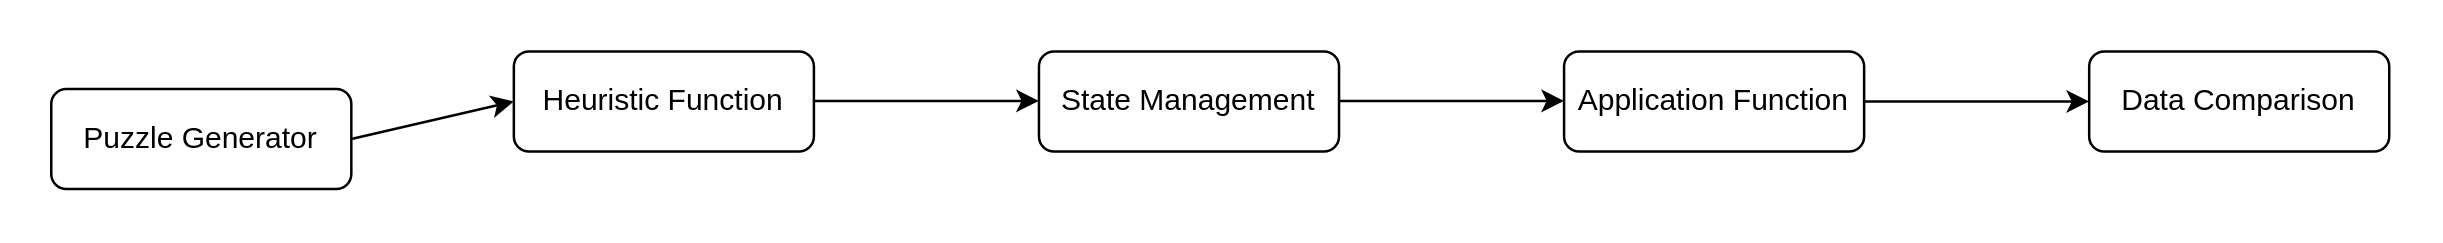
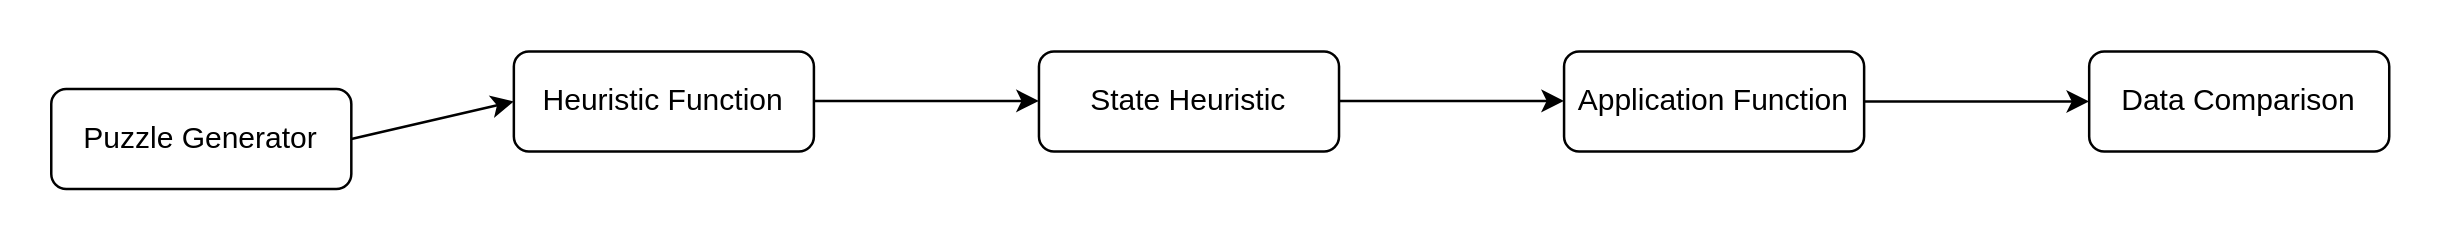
node "State Management": label "State Management" -> "State Heuristic"
